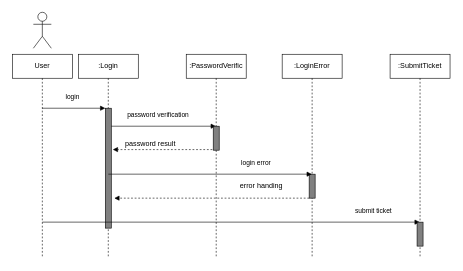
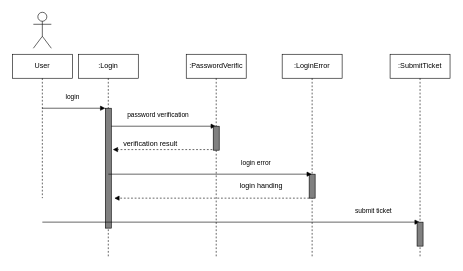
node "password result": label "password result" -> "verification result"
node "User": size 60x204 -> 60x144
node "error handing": label "error handing" -> "login handing"
